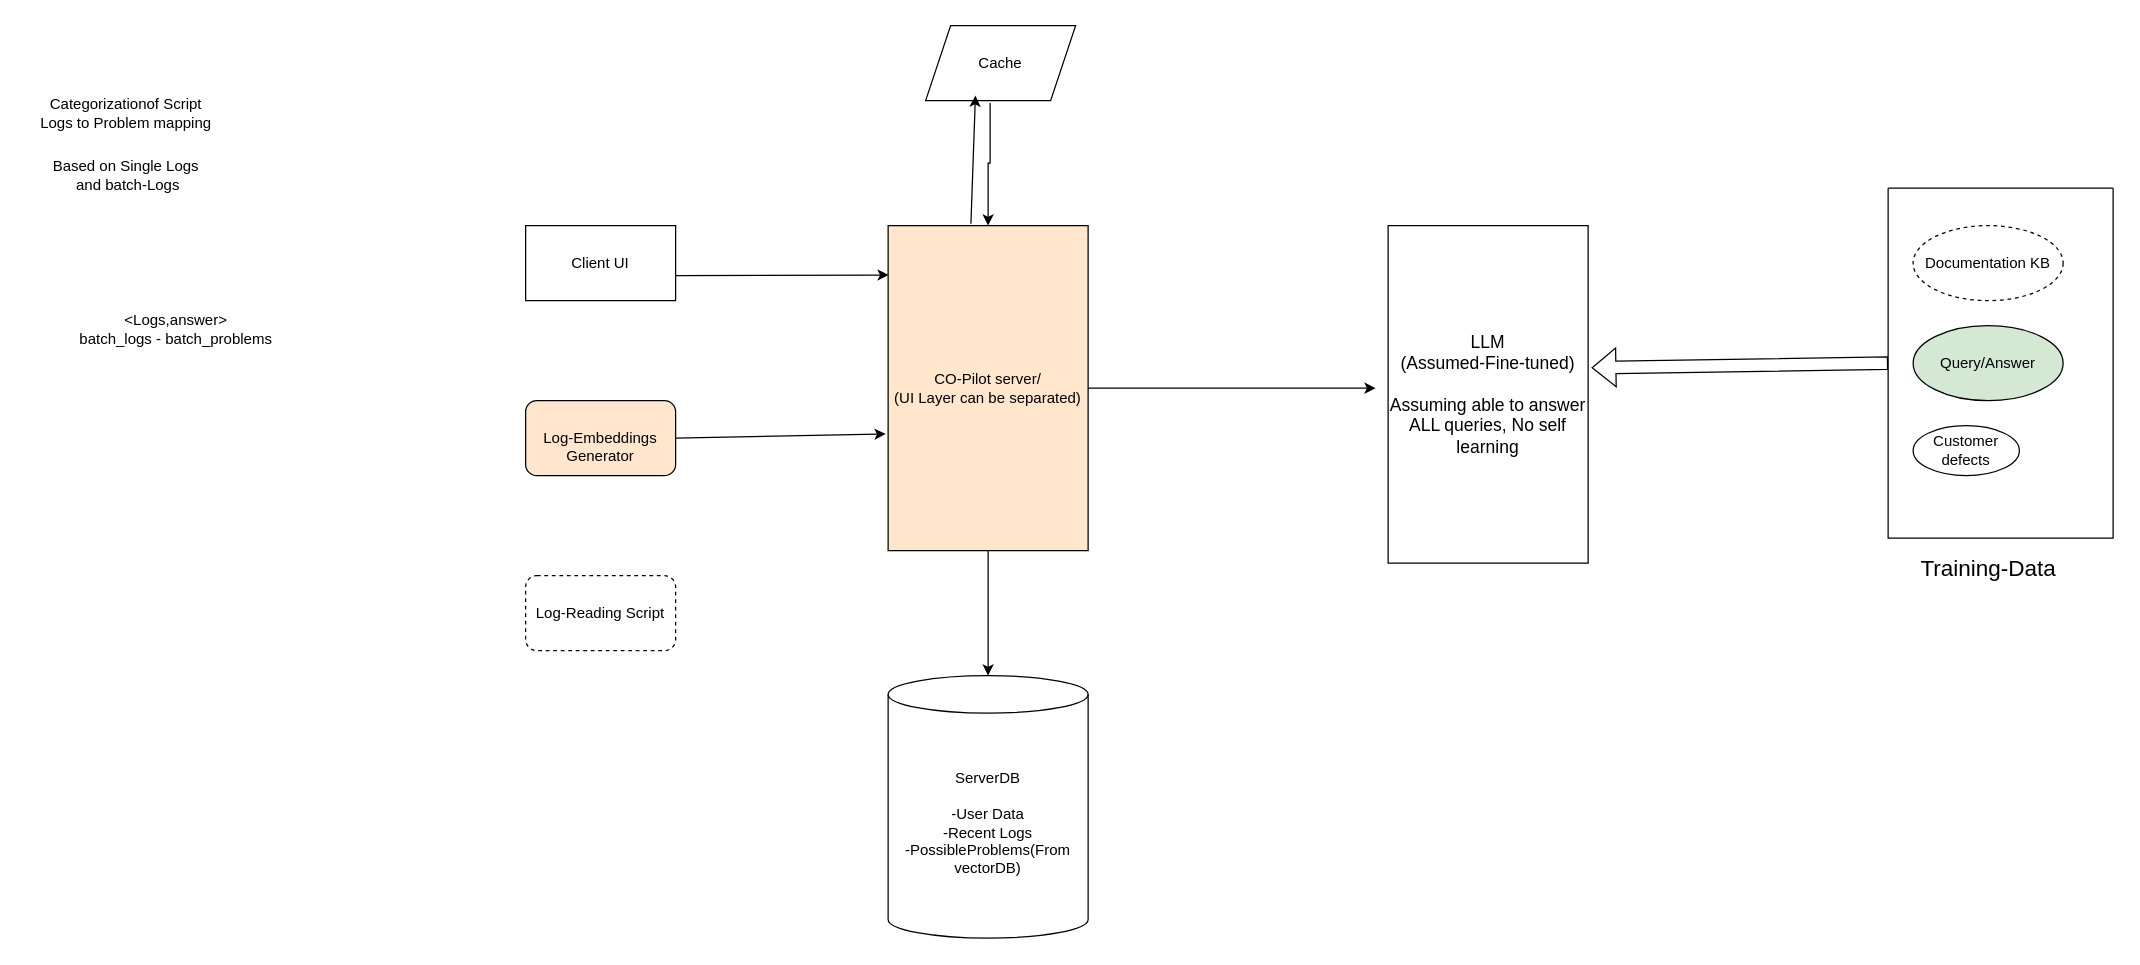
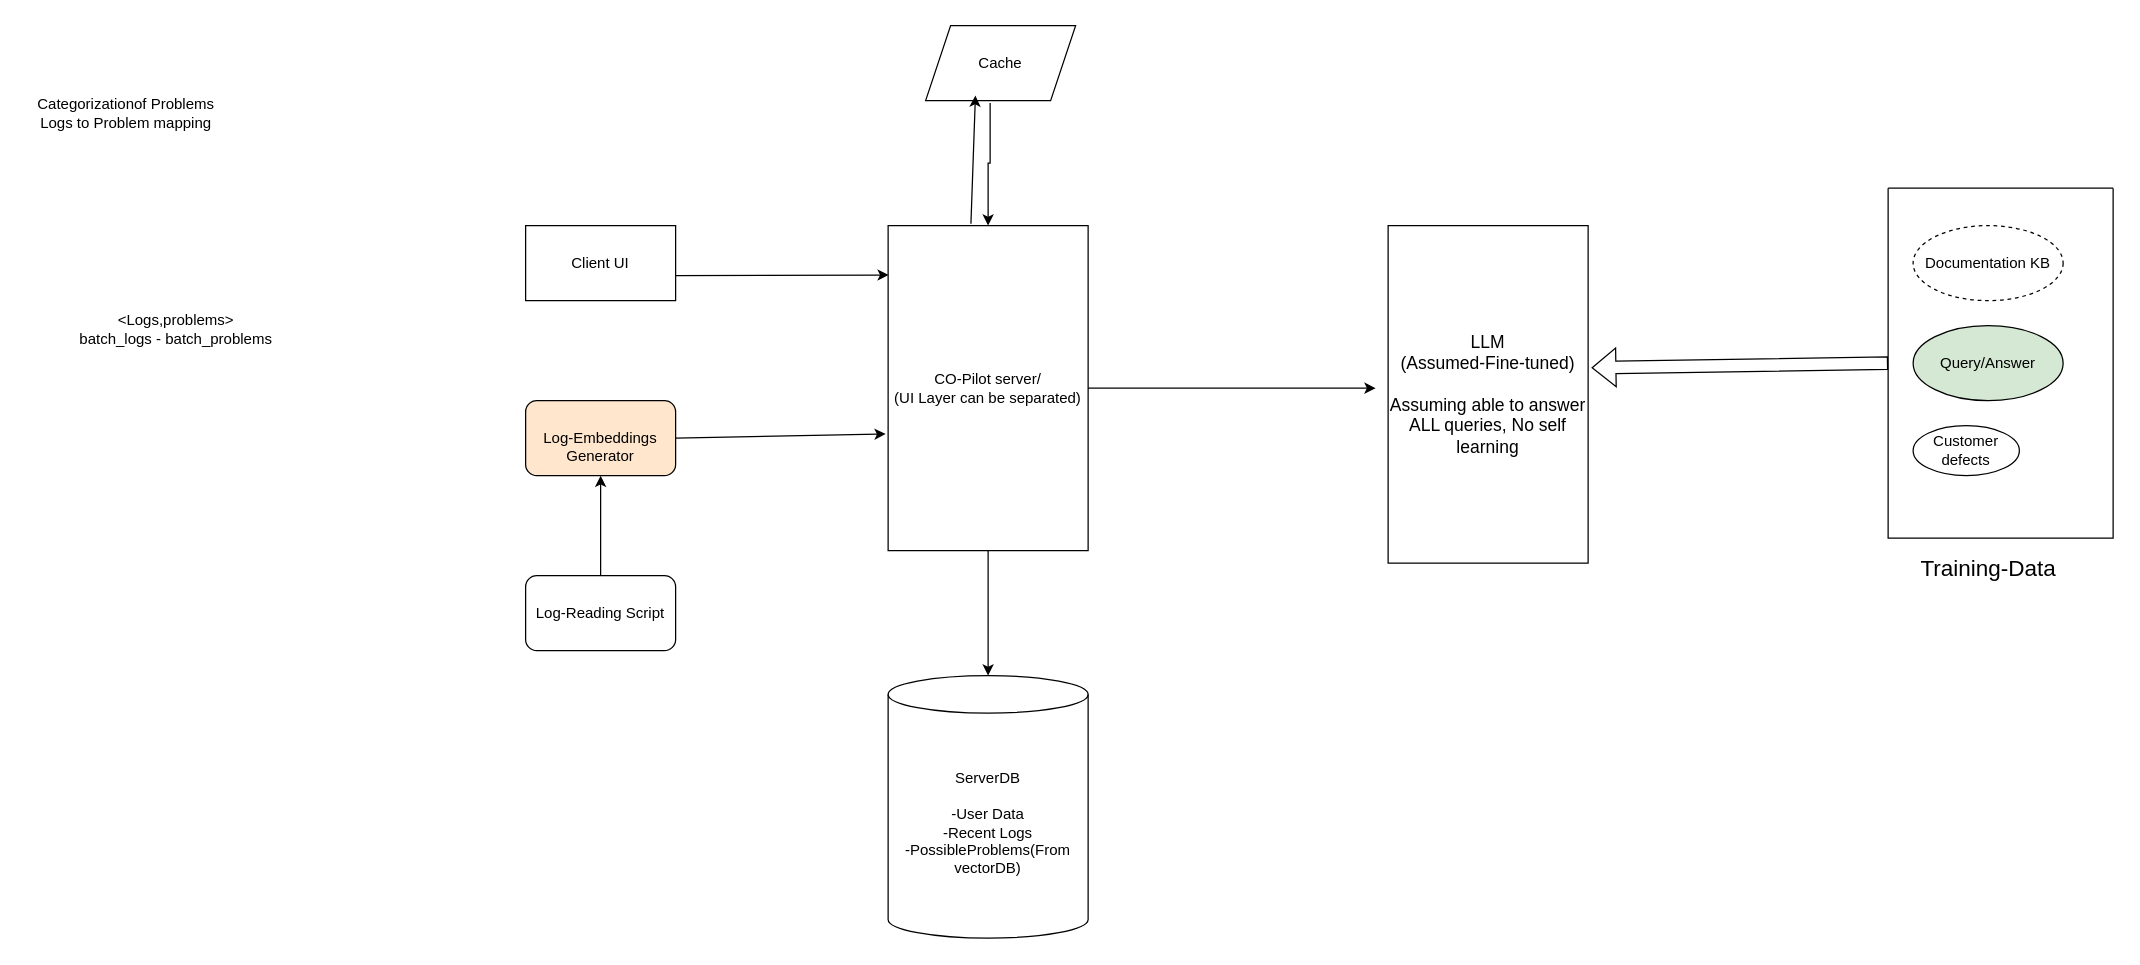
node "Categorizationof Script Logs to Problem mapping": label "Categorizationof Script Logs to Problem mapping" -> "Categorizationof Problems Logs to Problem mapping"
node "Based on Single Logs and batch-Logs": removed
node "<Logs,answer> batch_logs - batch_problems": label "<Logs,answer> batch_logs - batch_problems" -> "<Logs,problems> batch_logs - batch_problems"
node "CO-Pilot server/ (UI Layer can be separated)": fillcolor #ffe6cc -> #ffffff
edge "Log-Reading Script" -> "Log-Embeddings Generator": added
node "Log-Reading Script": style dashed -> solid
